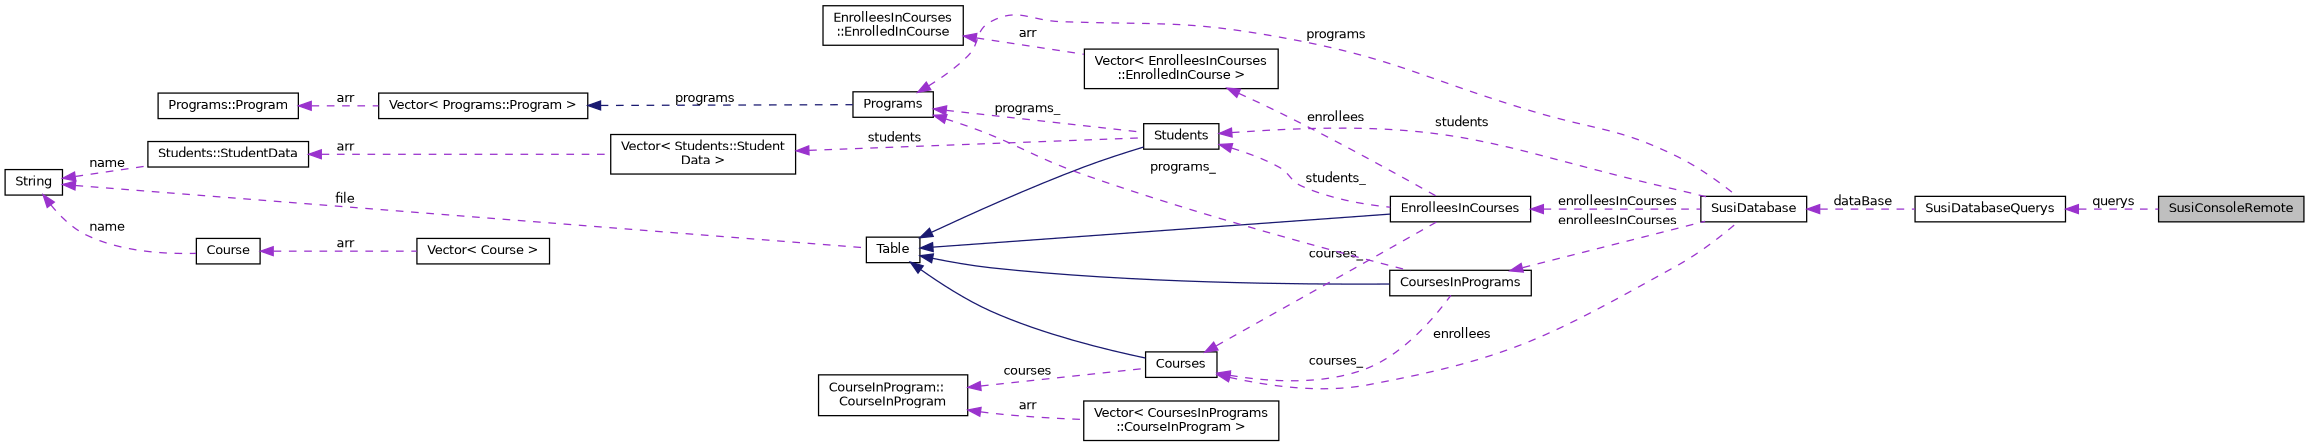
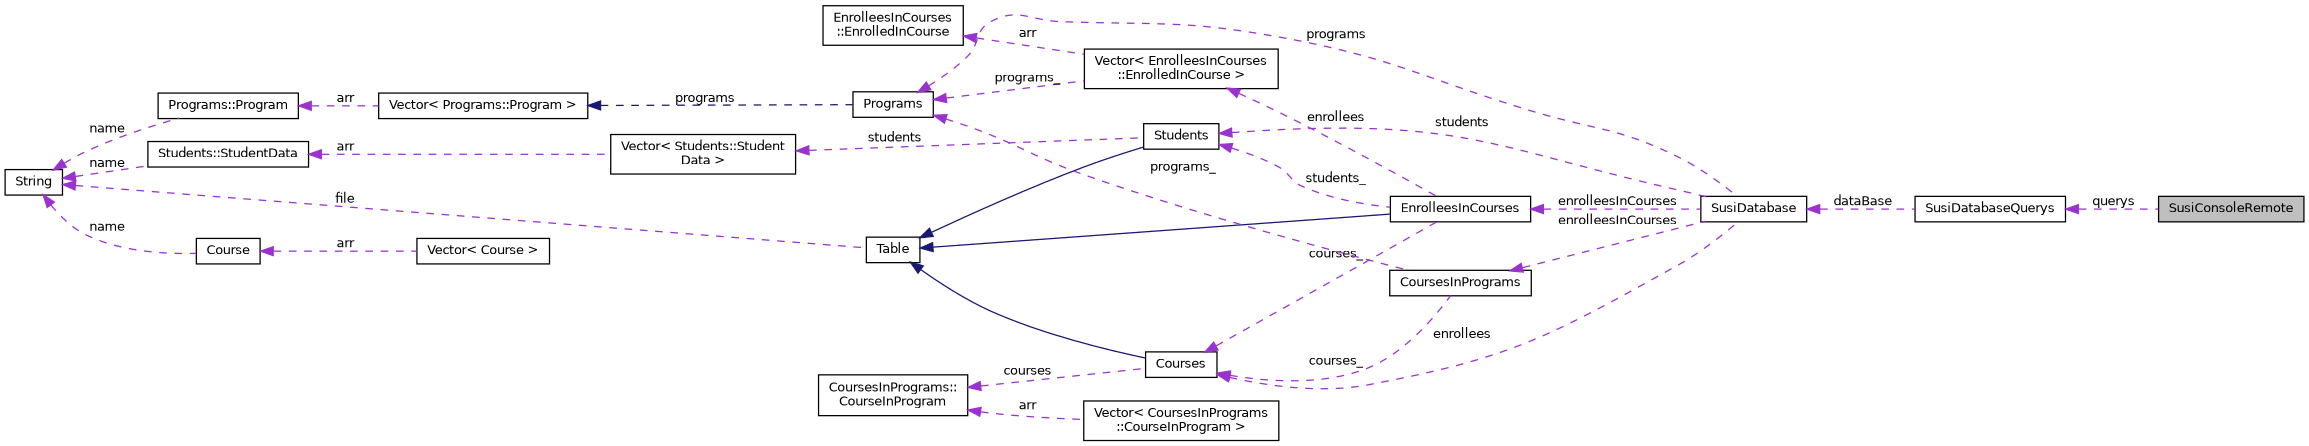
edge "Students" -> "Programs": now "Vector< EnrolleesInCourses ::EnrolledInCourse >" -> "Programs"
edge "Programs::Program" -> "String": added, label "name"
edge "CoursesInPrograms" -> "Table": removed
node "CourseInProgram:: CourseInProgram": label "CourseInProgram:: CourseInProgram" -> "CoursesInPrograms:: CourseInProgram"
